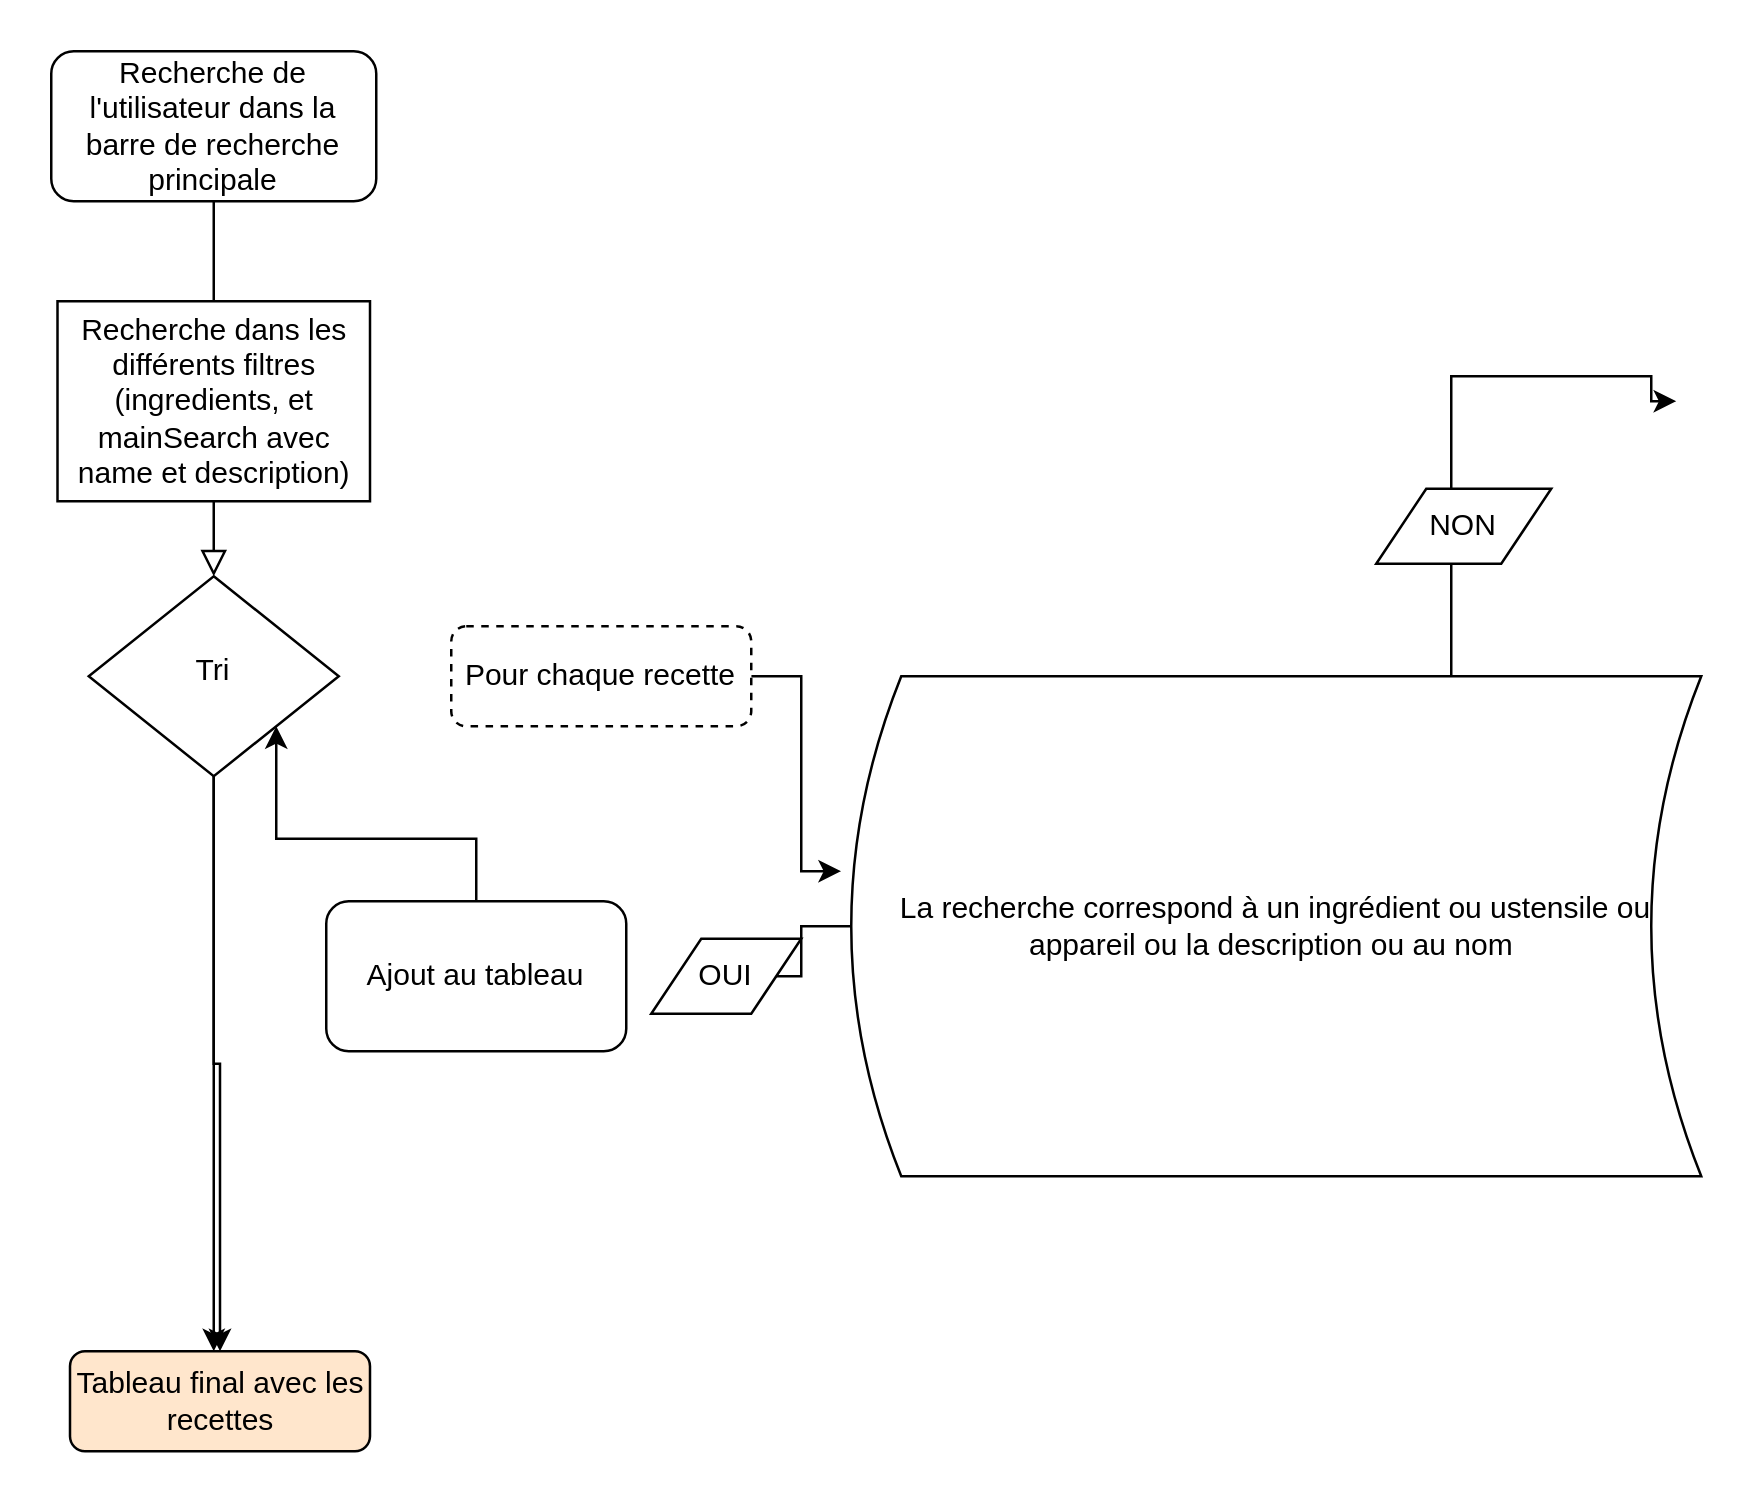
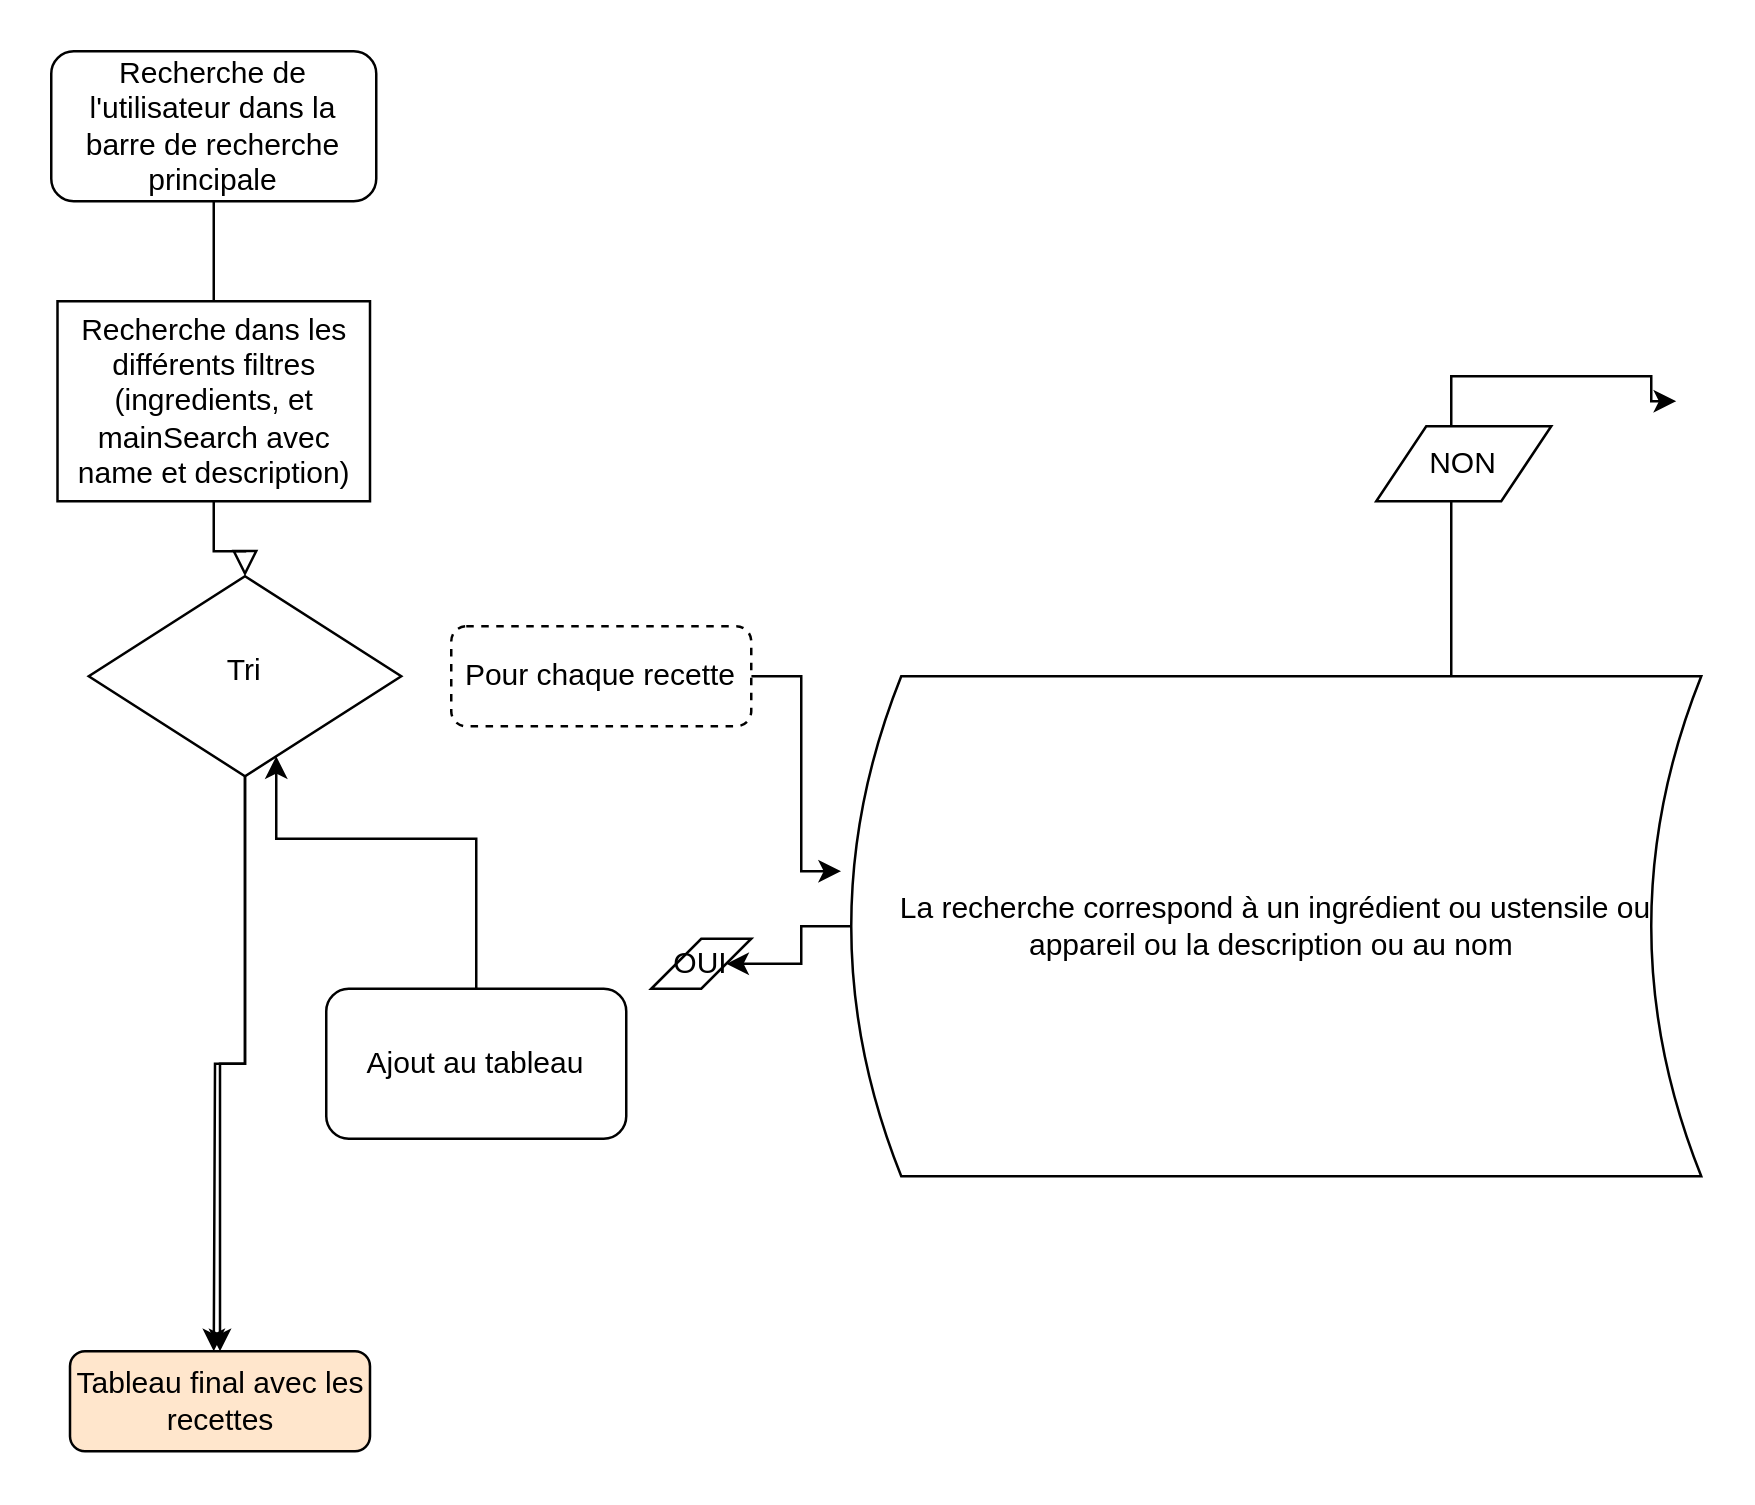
node "NON": moved (1464, 526) -> (1464, 464)
node "Tri": size 250x200 -> 313x200
node "Ajout au tableau": moved (476, 976) -> (476, 1064)
node "OUI": size 150x75 -> 100x50
